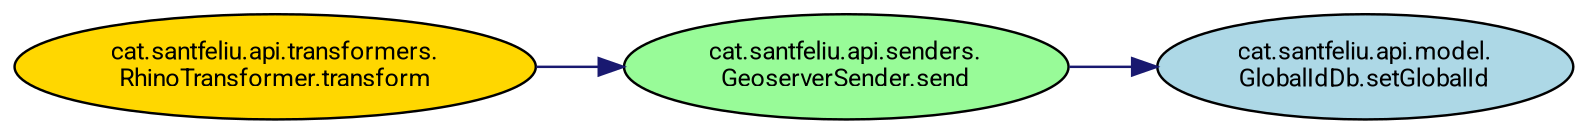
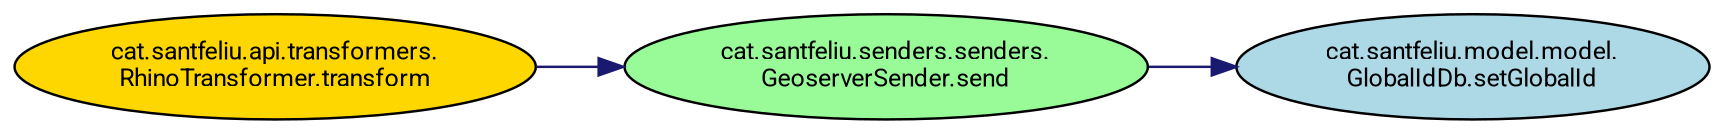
node "cat.santfeliu.api.senders. GeoserverSender.send": label "cat.santfeliu.api.senders. GeoserverSender.send" -> "cat.santfeliu.senders.senders. GeoserverSender.send"
node "cat.santfeliu.api.model. GlobalIdDb.setGlobalId": label "cat.santfeliu.api.model. GlobalIdDb.setGlobalId" -> "cat.santfeliu.model.model. GlobalIdDb.setGlobalId"
